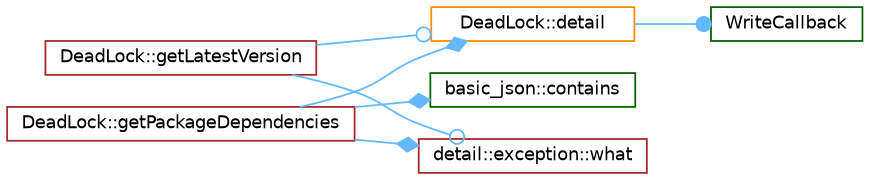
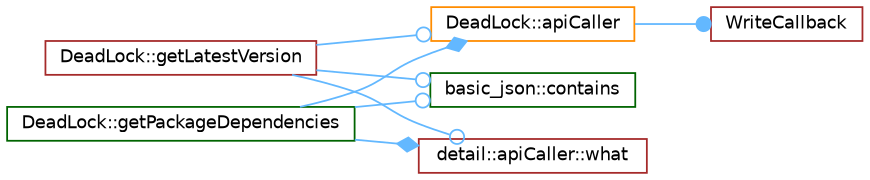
node "DeadLock::detail": label "DeadLock::detail" -> "DeadLock::apiCaller"
node "WriteCallback": color darkgreen -> brown
edge "DeadLock::getLatestVersion" -> "basic_json::contains": added
edge "DeadLock::getPackageDependencies" -> "basic_json::contains": arrowhead diamond -> odot
node "DeadLock::getPackageDependencies": color brown -> darkgreen
node "detail::exception::what": label "detail::exception::what" -> "detail::apiCaller::what"
